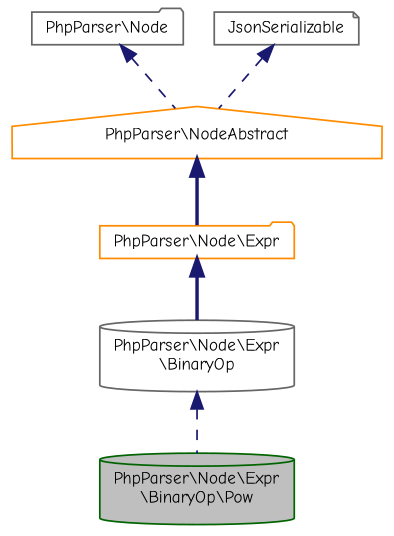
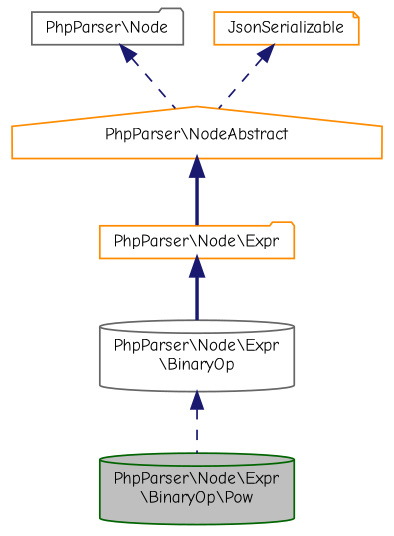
node "JsonSerializable": color gray40 -> darkorange
